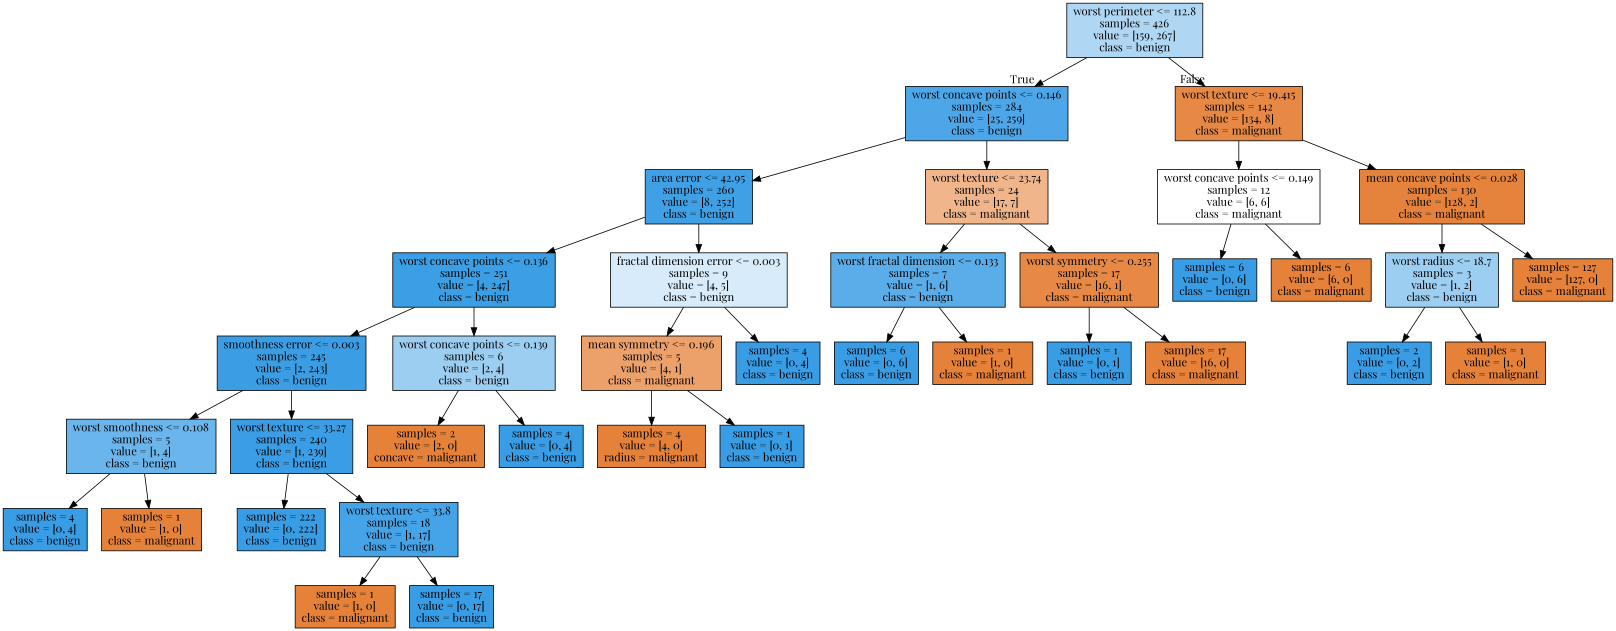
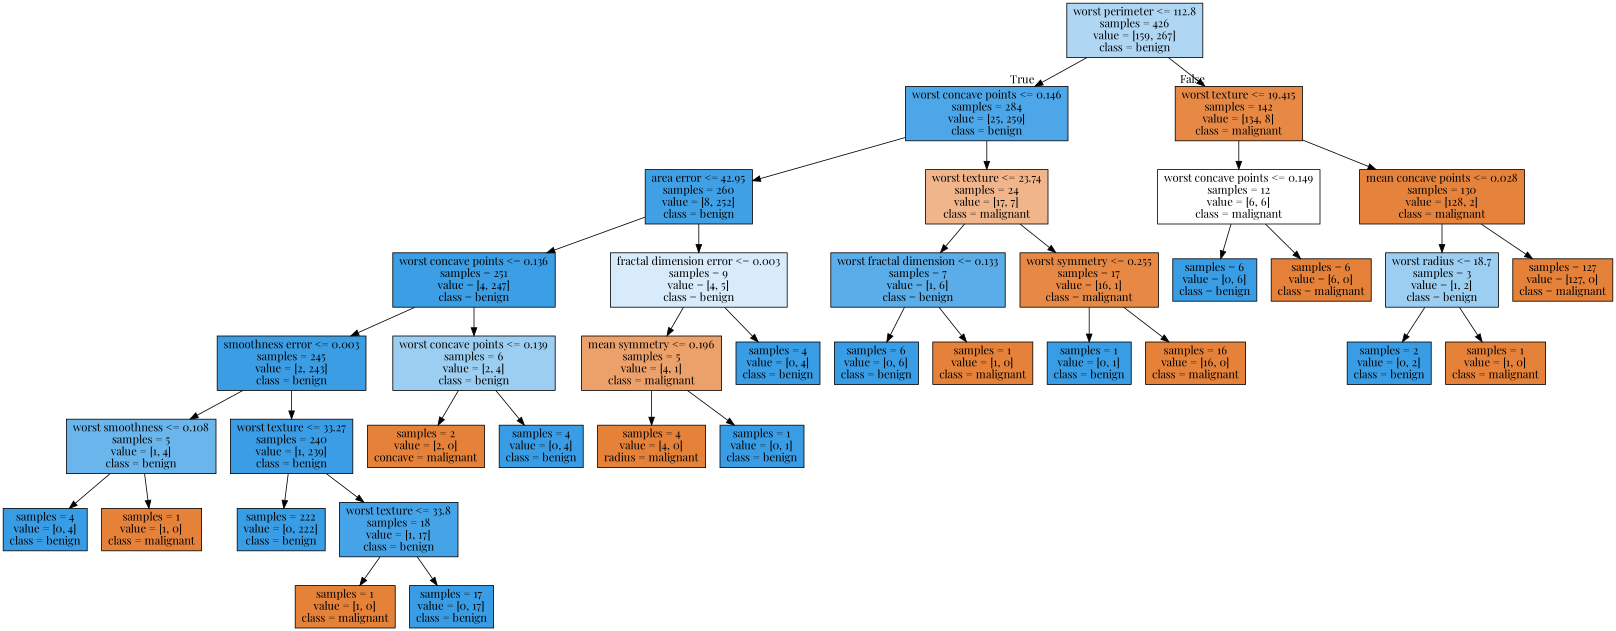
node "samples = 17 value = [16, 0] class = malignant": label "samples = 17 value = [16, 0] class = malignant" -> "samples = 16 value = [16, 0] class = malignant"
